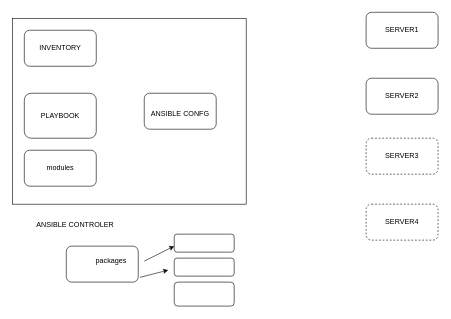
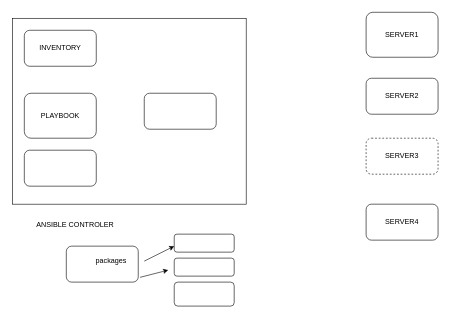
node "SERVER1": size 72x36 -> 72x45
node "ANSIBLE CONFG": removed
node "modules": removed
node "SERVER4": style dashed -> solid
